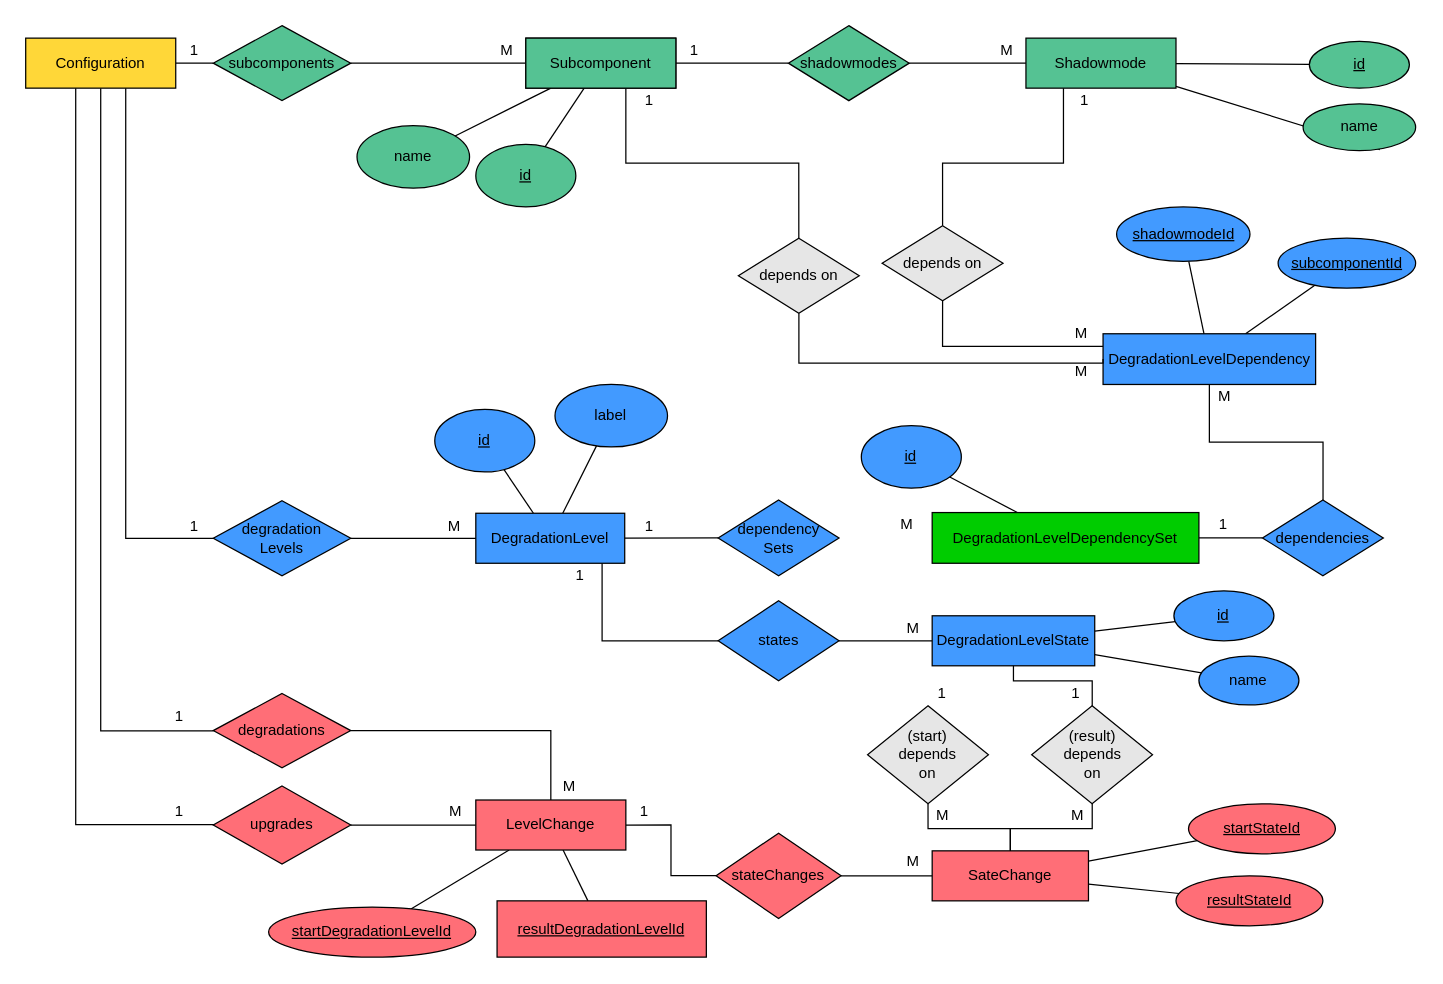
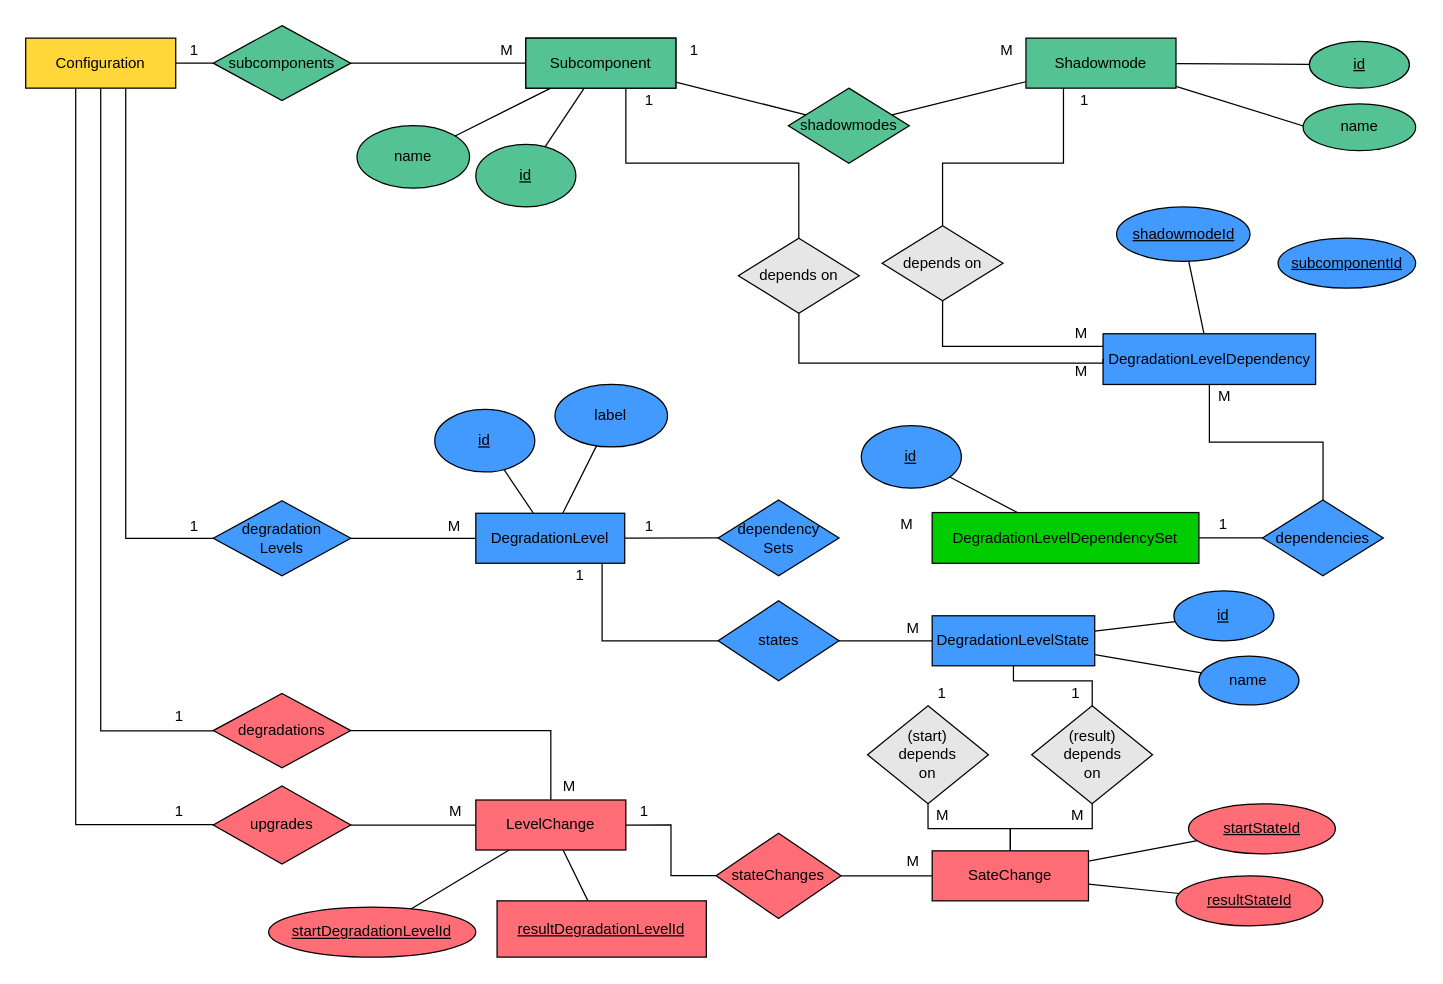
node "shadowmodes": moved (849, 63) -> (849, 126)
edge "subcomponentId" -- "DegradationLevelDependency": removed
